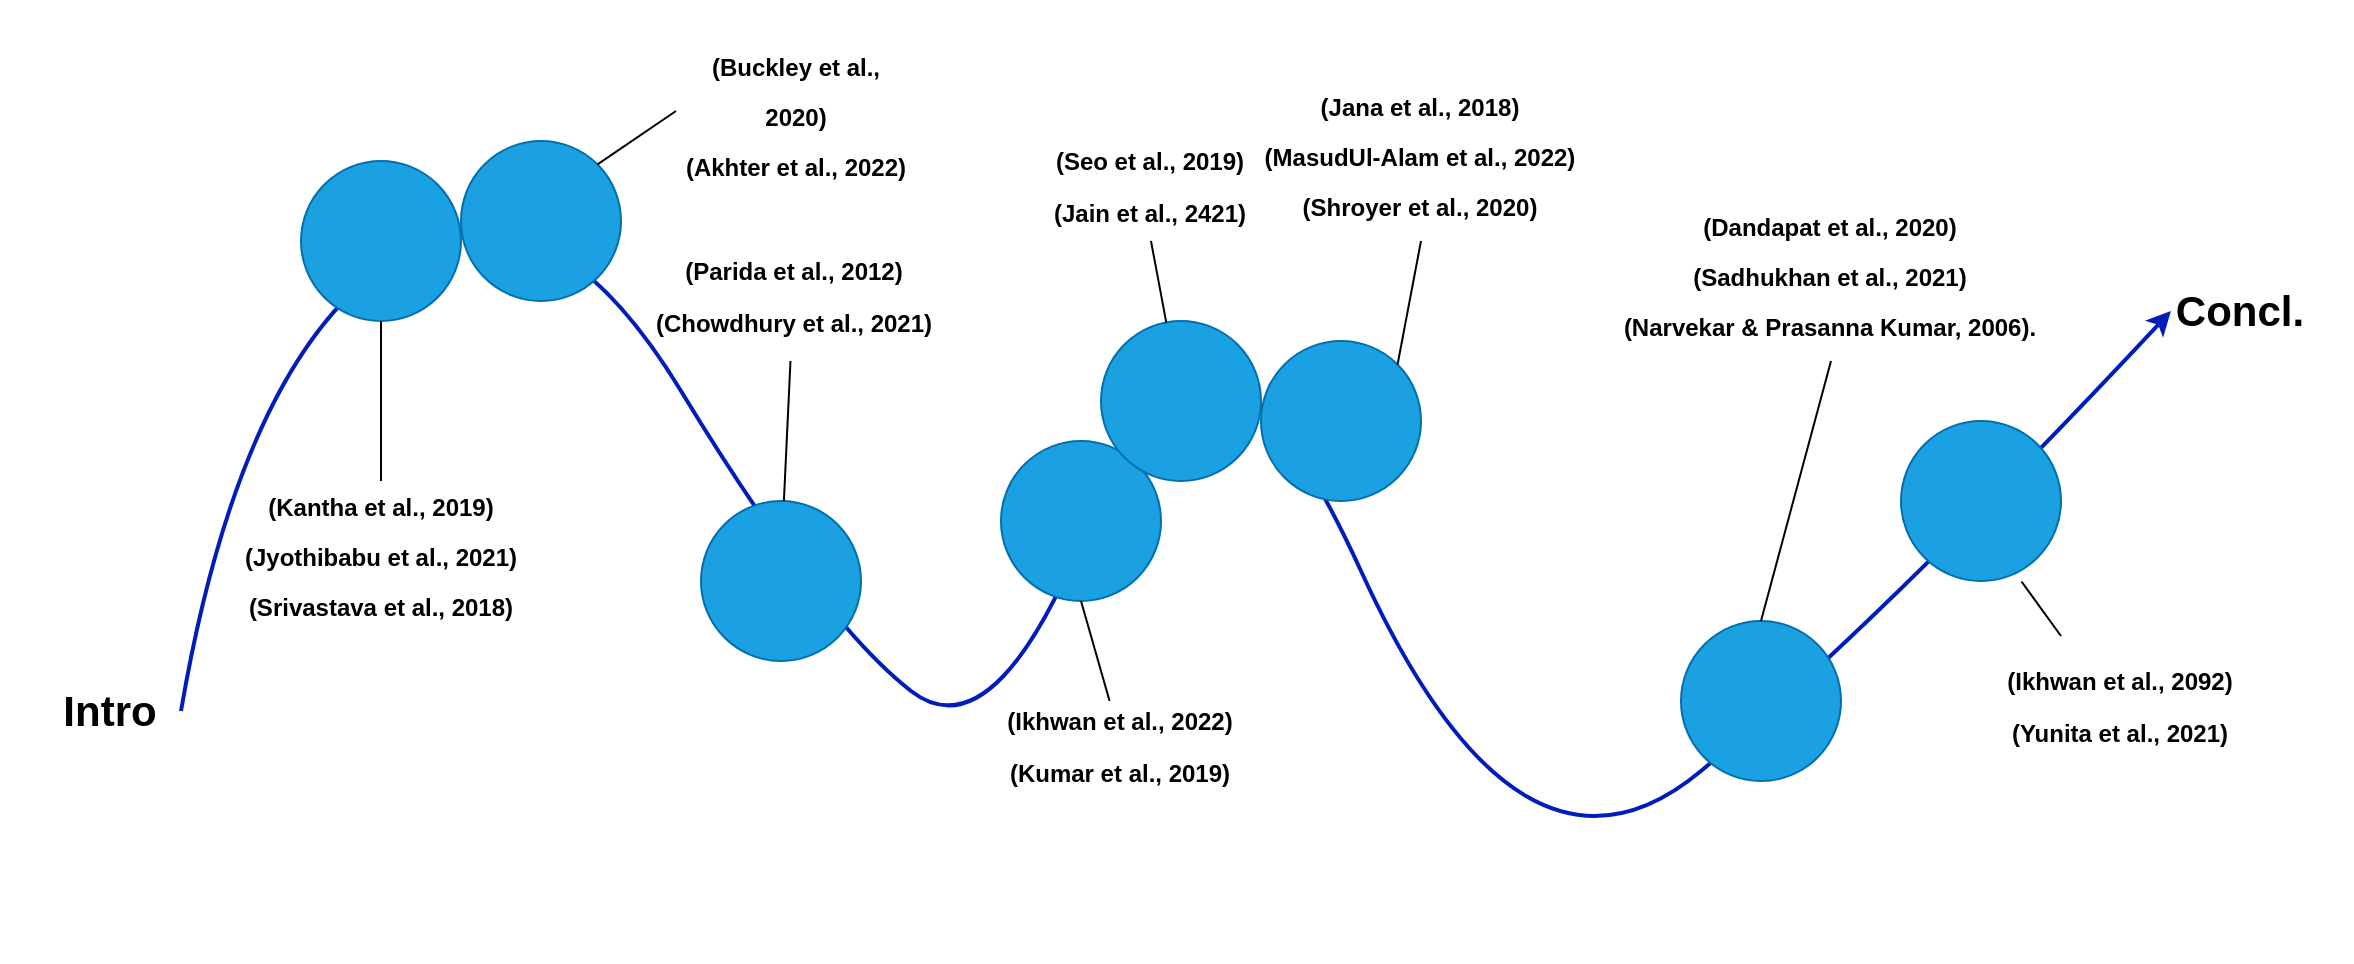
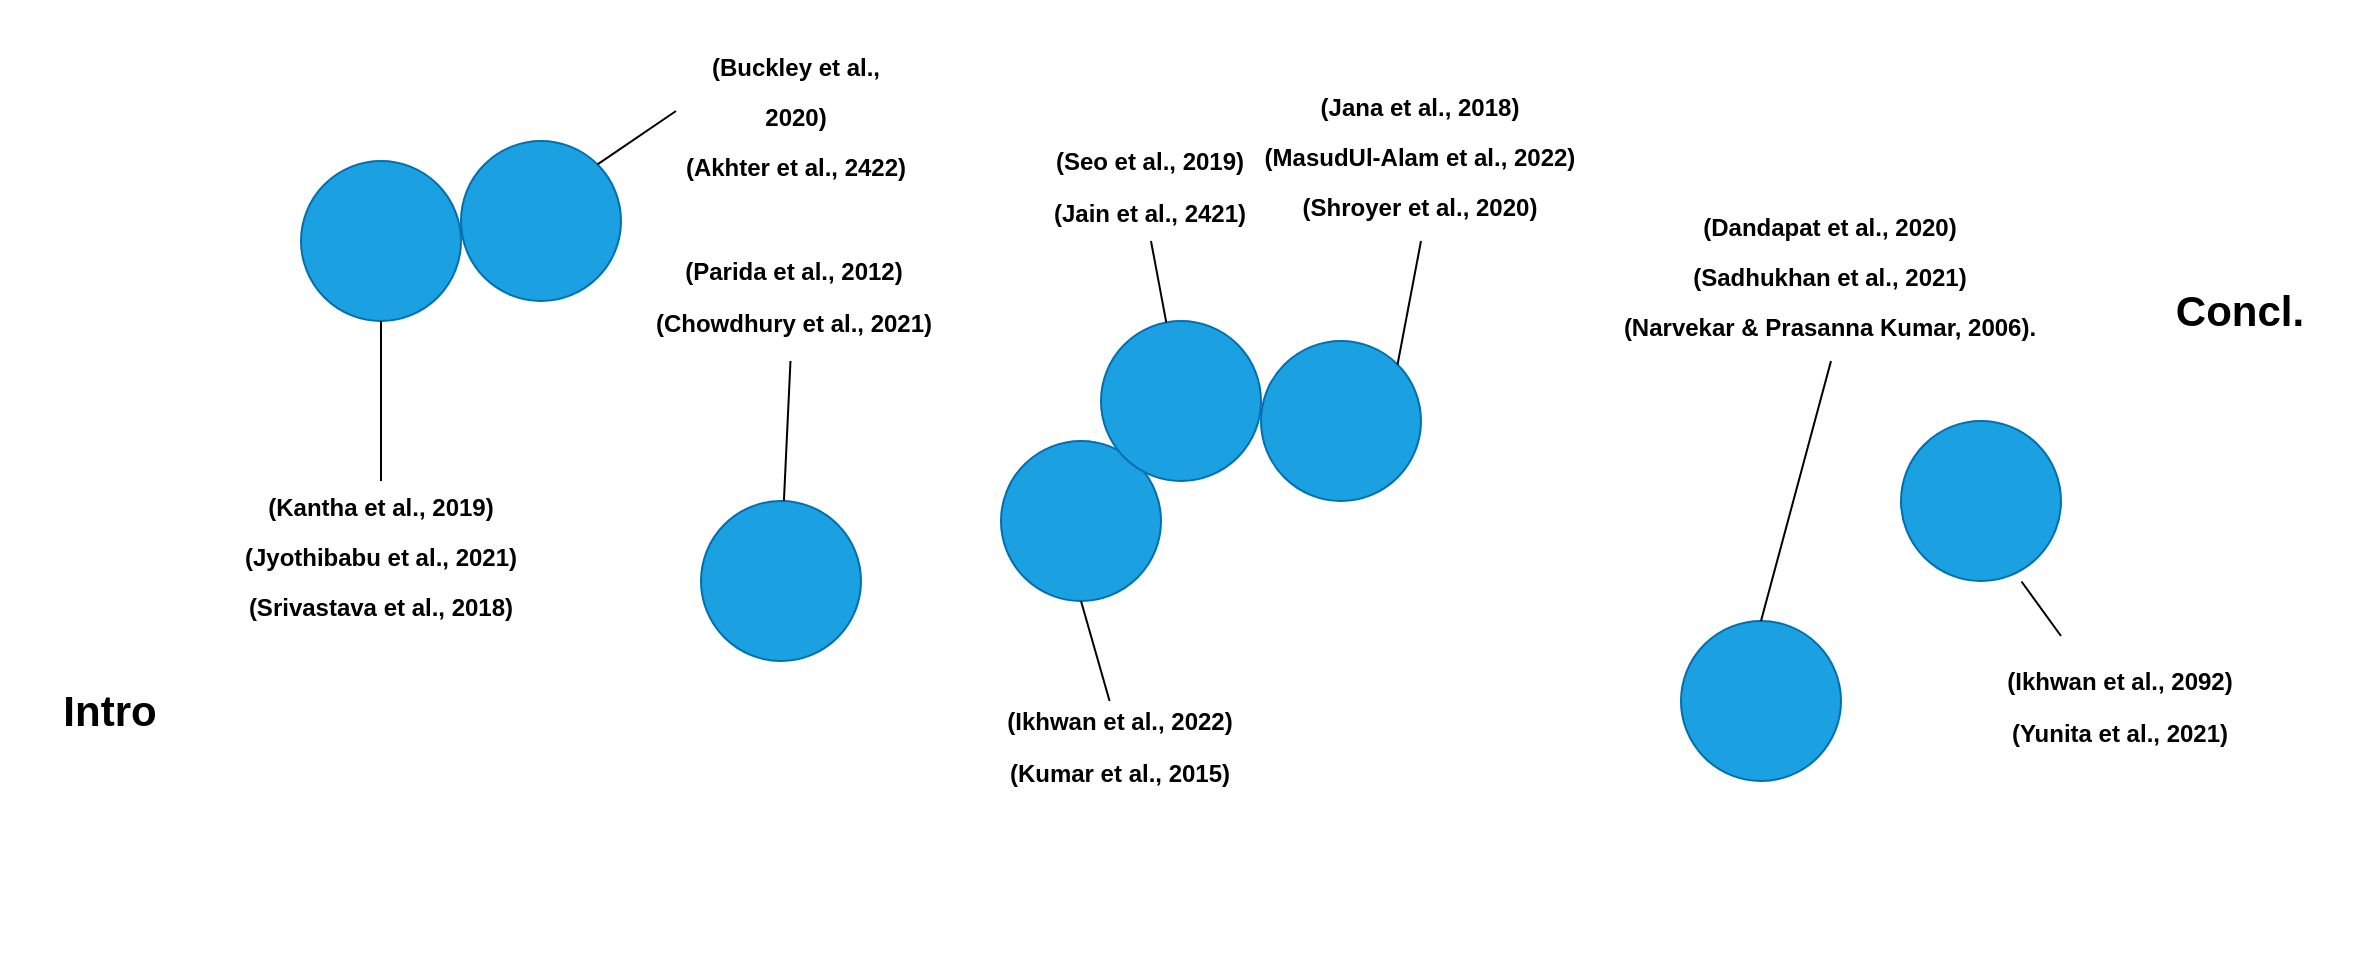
node "(Buckley et al., 2020) (Akhter et al., 2022)": label "(Buckley et al., 2020) (Akhter et al., 2022)" -> "(Buckley et al., 2020) (Akhter et al., 2422)"
node "(Ikhwan et al., 2022) (Kumar et al., 2019)": label "(Ikhwan et al., 2022) (Kumar et al., 2019)" -> "(Ikhwan et al., 2022) (Kumar et al., 2015)"
edge "Intro" -> "Concl.": removed
